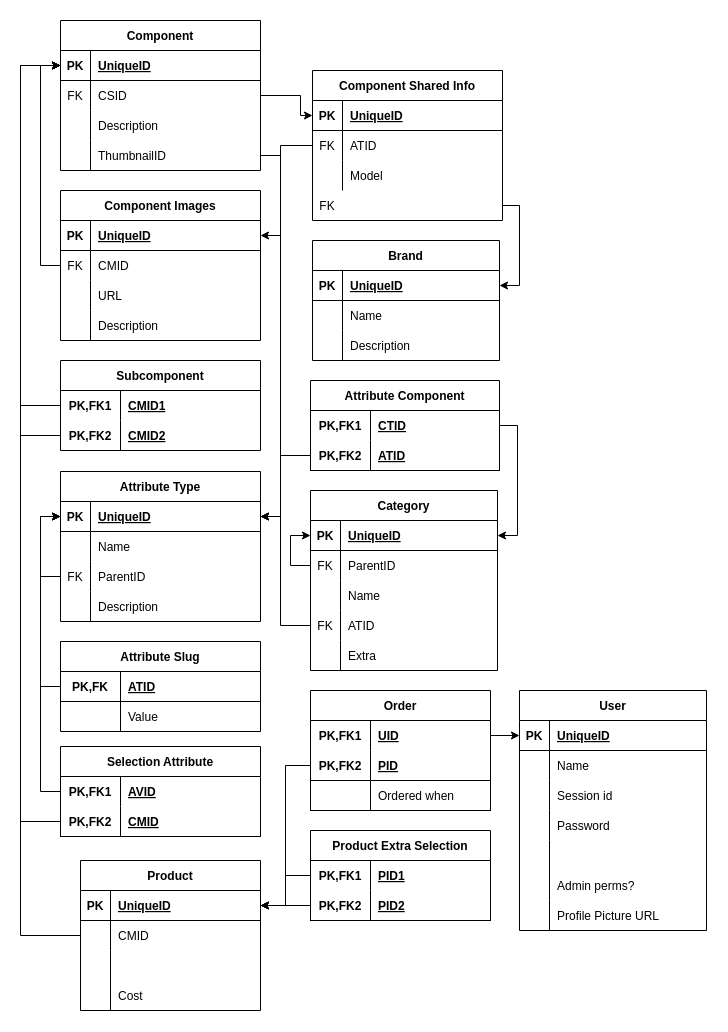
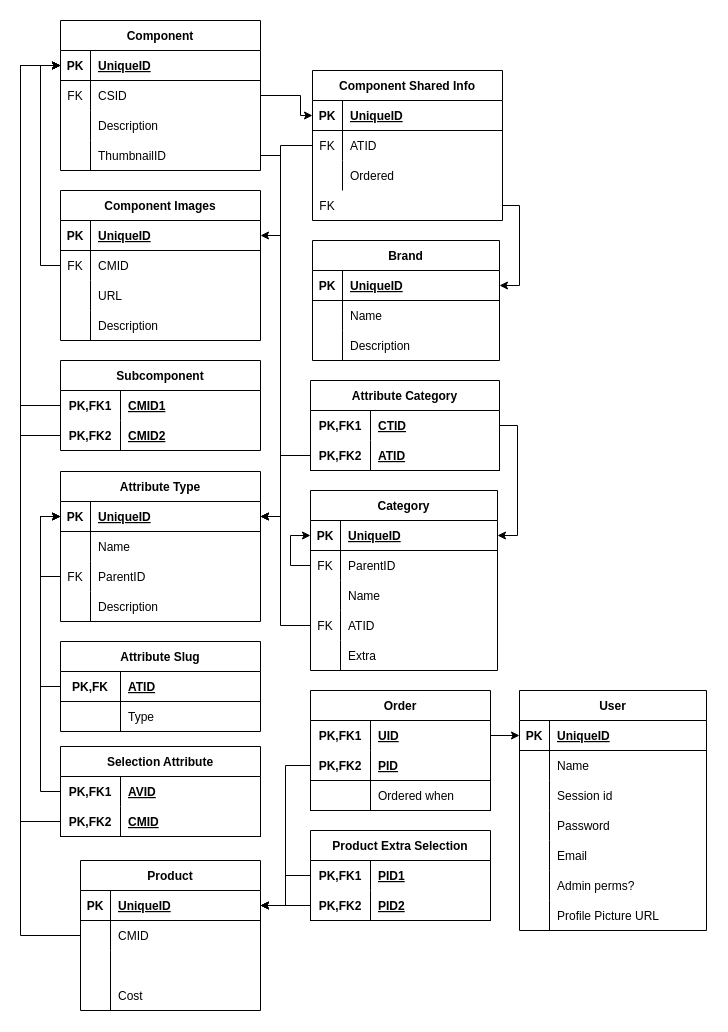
node "Model": label "Model" -> "Ordered"
node "Attribute Component": label "Attribute Component" -> "Attribute Category"
node "Value": label "Value" -> "Type"
node "Email": added
